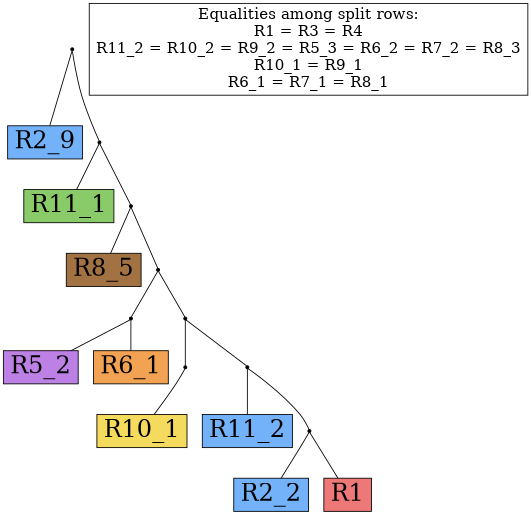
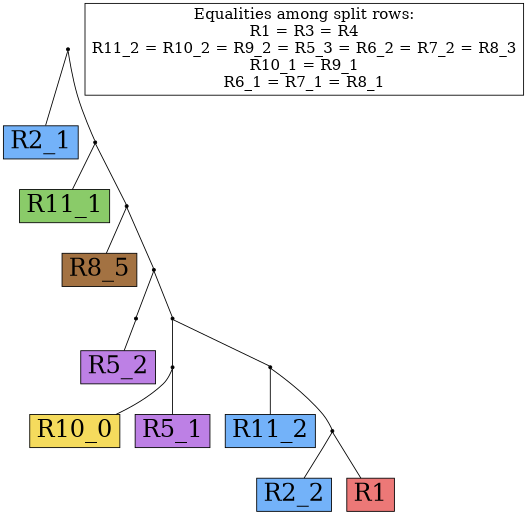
node "R2_9": label "R2_9" -> "R2_1"
node "R6_1": removed
node "R10_1": label "R10_1" -> "R10_0"
node "R5_1": added
